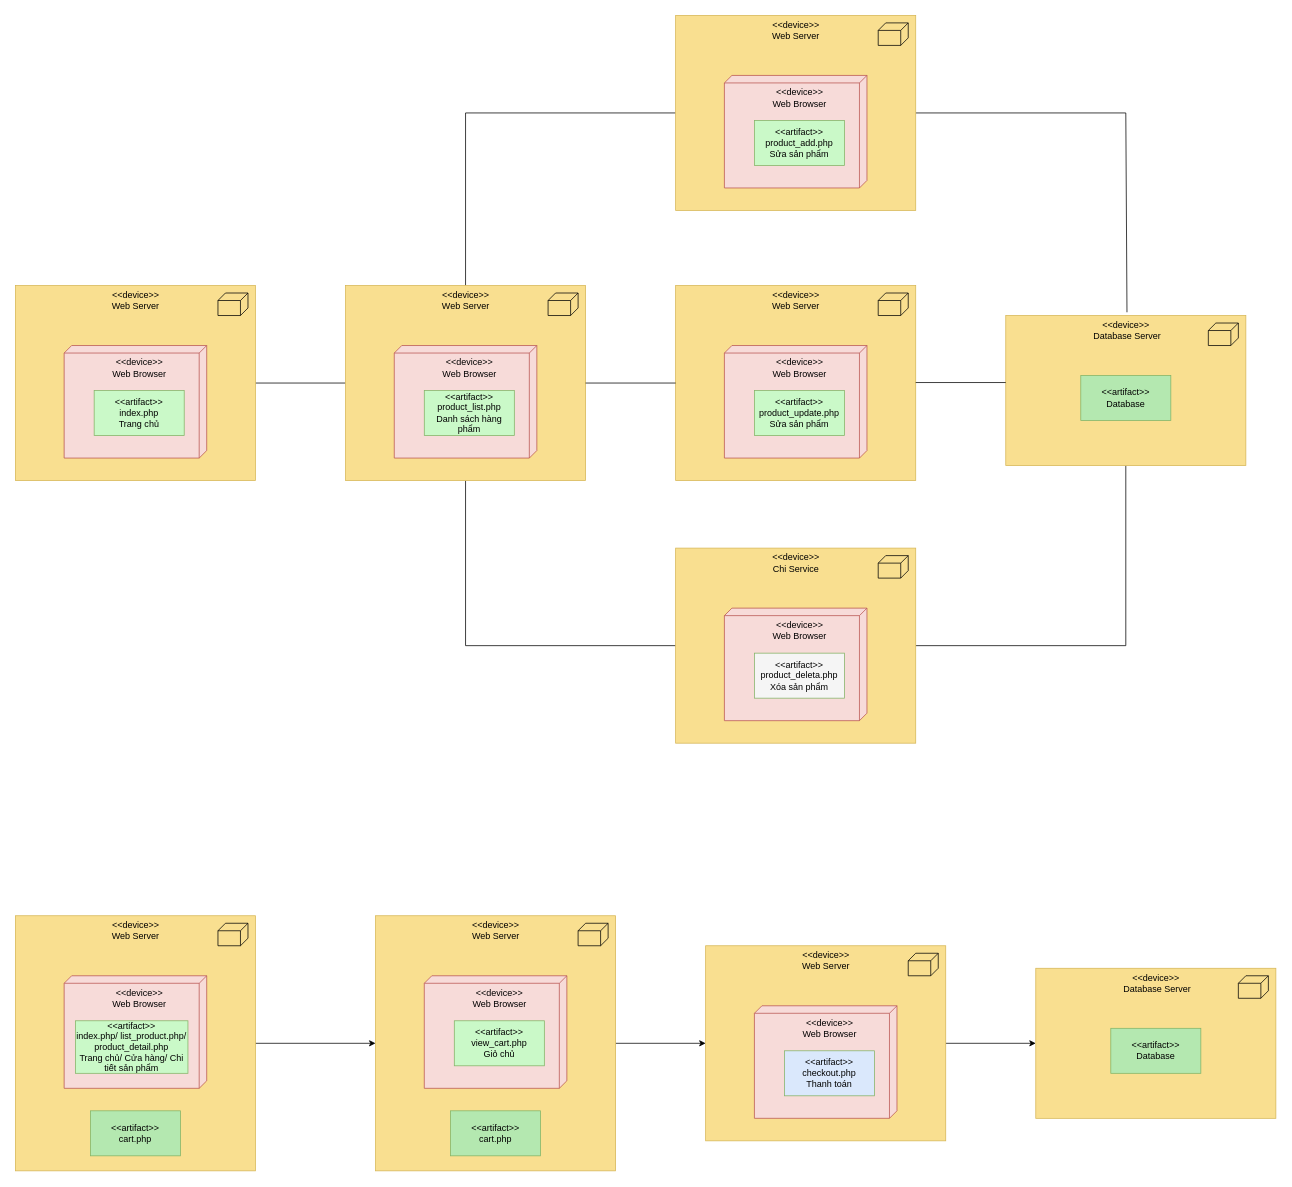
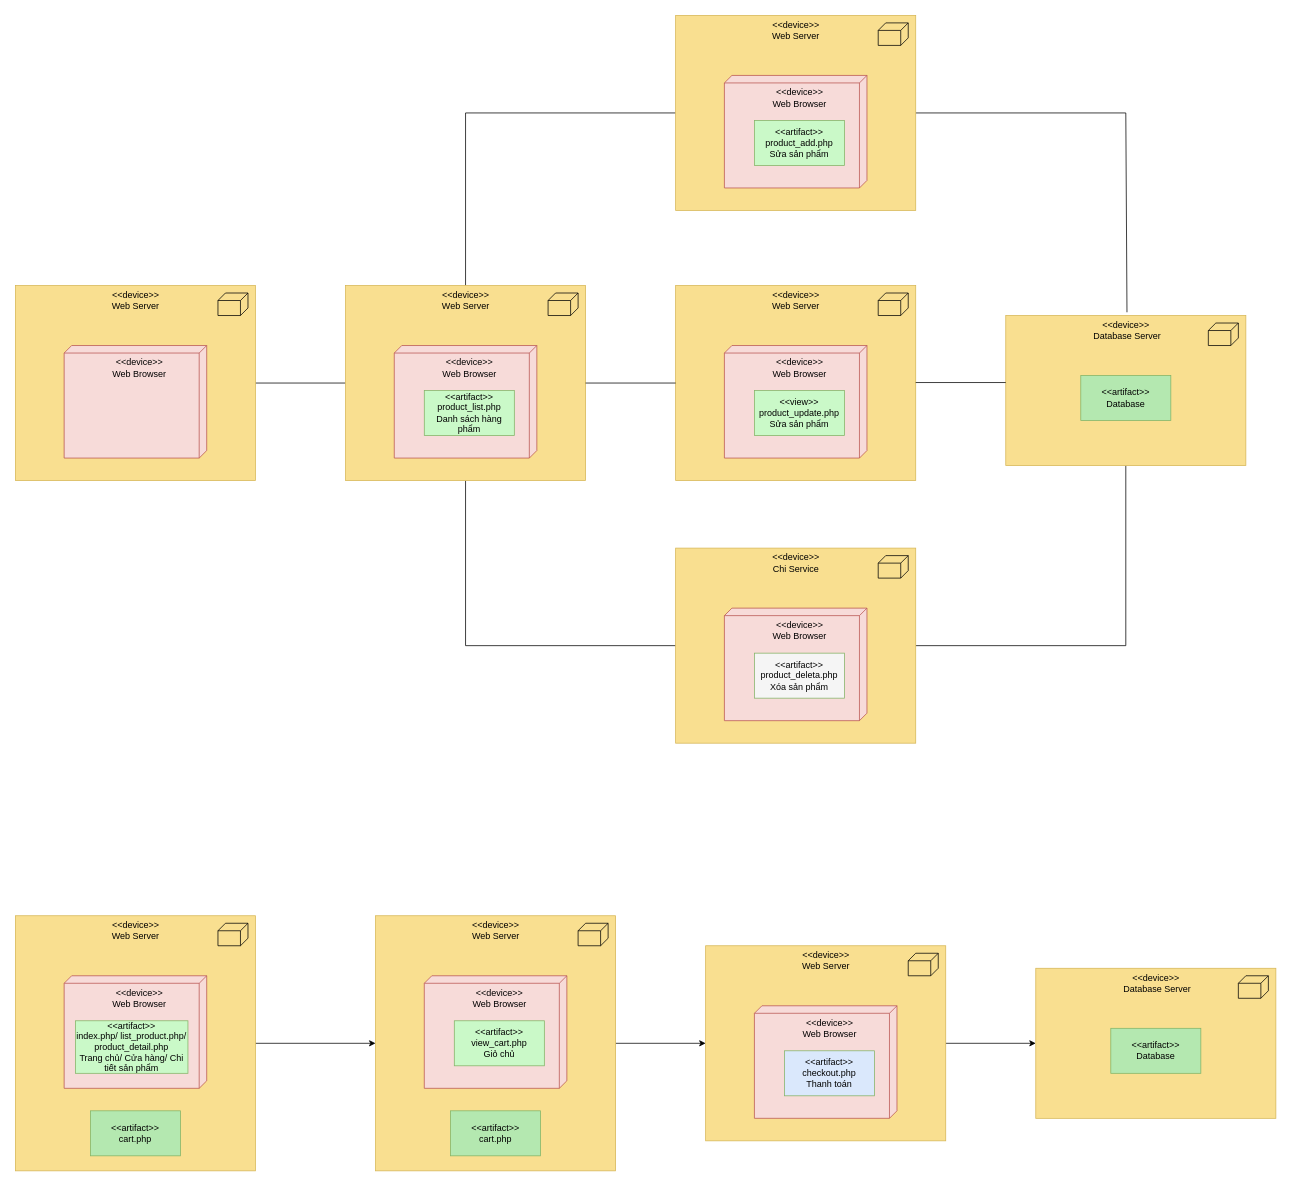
node "<<artifact>> index.php Trang chủ": removed
node "<<artifact>> product_update.php Sửa sản phẩm": label "<<artifact>> product_update.php Sửa sản phẩm" -> "<<view>> product_update.php Sửa sản phẩm"
